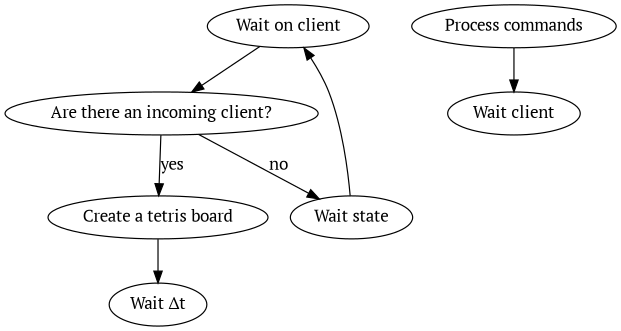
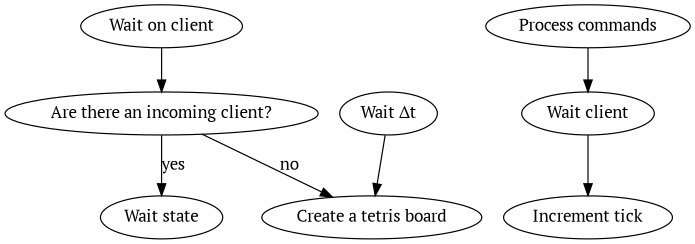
edge "Wait state" -> "Wait on client": removed
edge "Are there an incoming client?" -> "Create a tetris board": label "yes" -> "no"
edge "Are there an incoming client?" -> "Wait state": label "no" -> "yes"
node "Increment tick": added
edge "Create a tetris board" -> "Wait Δt": reversed
